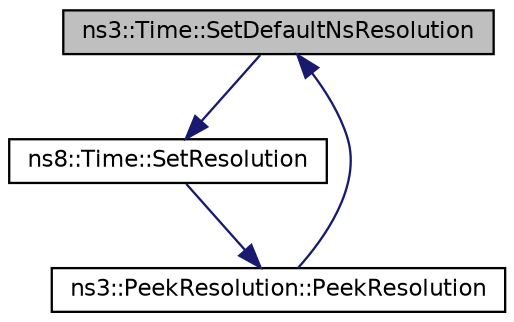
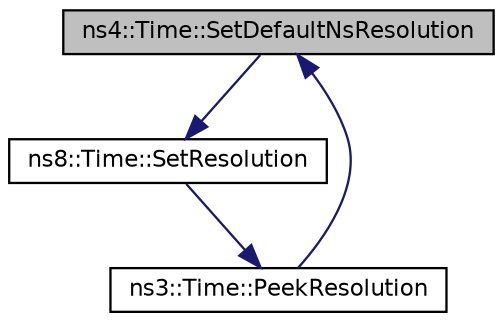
node "ns3::Time::SetDefaultNsResolution": label "ns3::Time::SetDefaultNsResolution" -> "ns4::Time::SetDefaultNsResolution"
node "ns3::PeekResolution::PeekResolution": label "ns3::PeekResolution::PeekResolution" -> "ns3::Time::PeekResolution"
